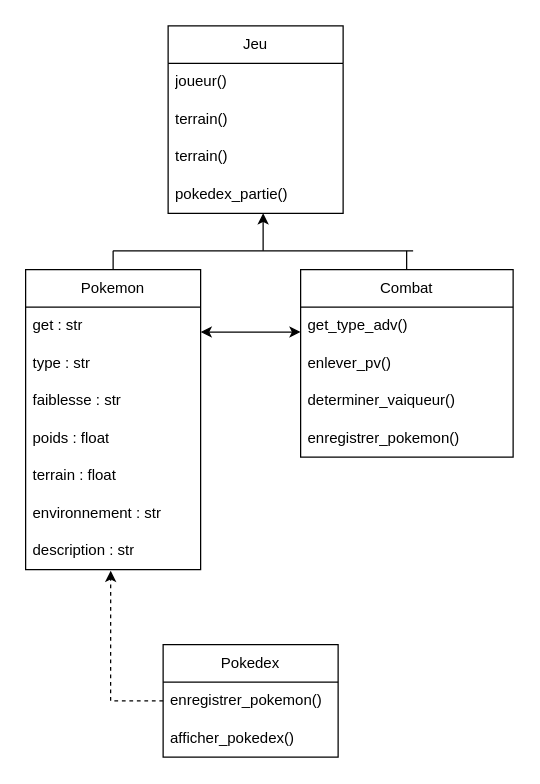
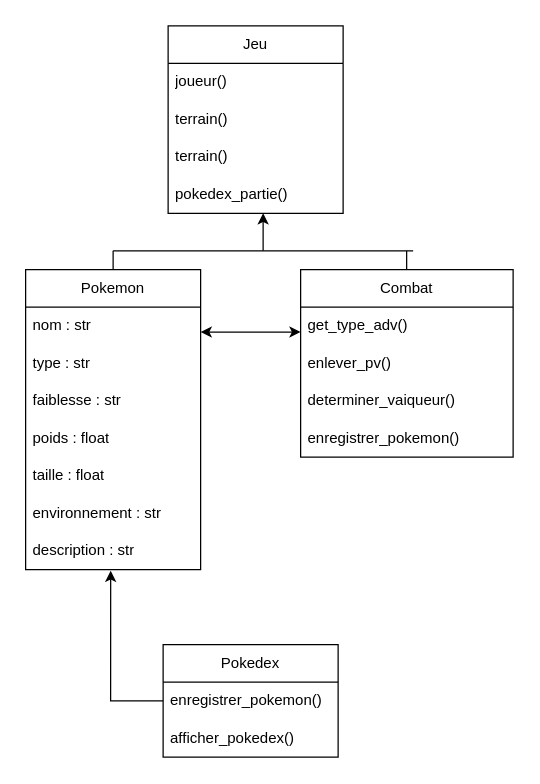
node "get : str": label "get : str" -> "nom : str"
node "terrain : float": label "terrain : float" -> "taille : float"
edge "Pokedex" -> "description : str": style dashed -> solid
